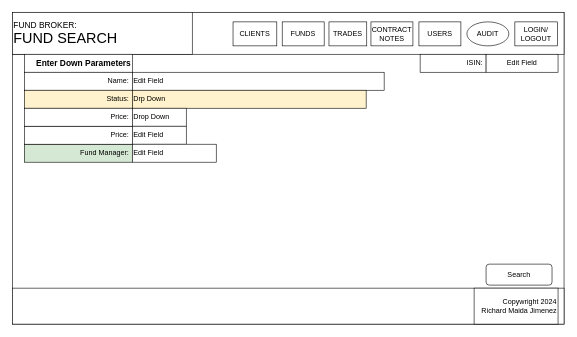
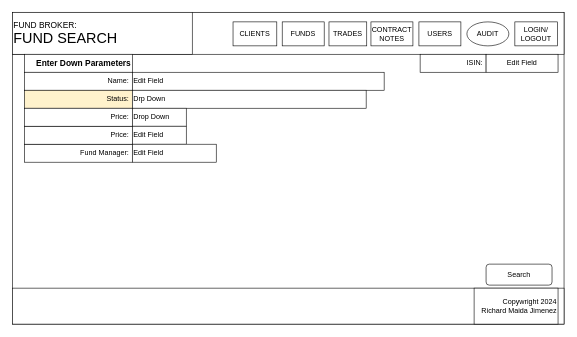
node "Drp Down": fillcolor #fff2cc -> #ffffff
node "Fund Manager:": fillcolor #d5e8d4 -> #ffffff
